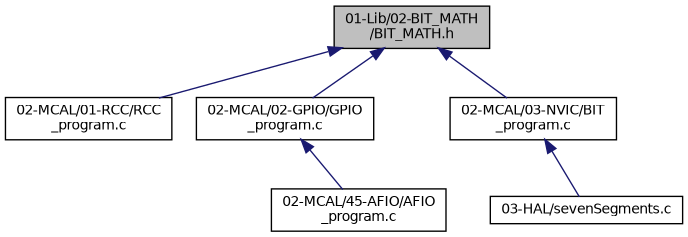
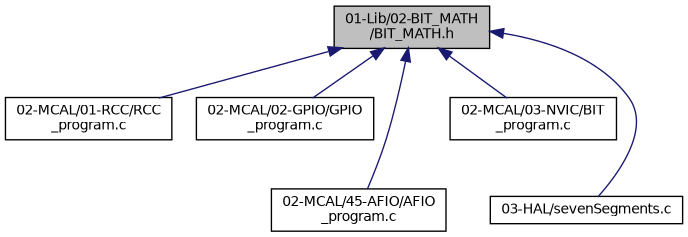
edge "02-MCAL/45-AFIO/AFIO _program.c" -> "02-MCAL/02-GPIO/GPIO _program.c": now "02-MCAL/45-AFIO/AFIO _program.c" -> "01-Lib/02-BIT_MATH /BIT_MATH.h"
edge "03-HAL/sevenSegments.c" -> "02-MCAL/03-NVIC/BIT _program.c": now "03-HAL/sevenSegments.c" -> "01-Lib/02-BIT_MATH /BIT_MATH.h"
